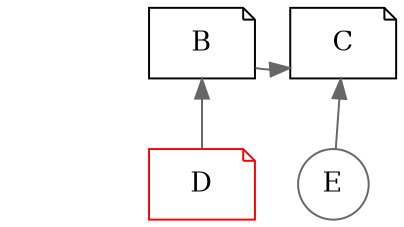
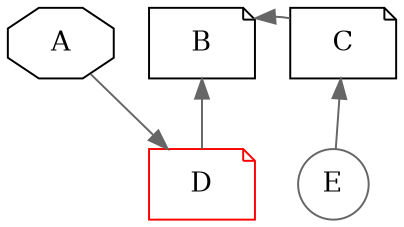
node "A": added
edge "B" -> "C": reversed
